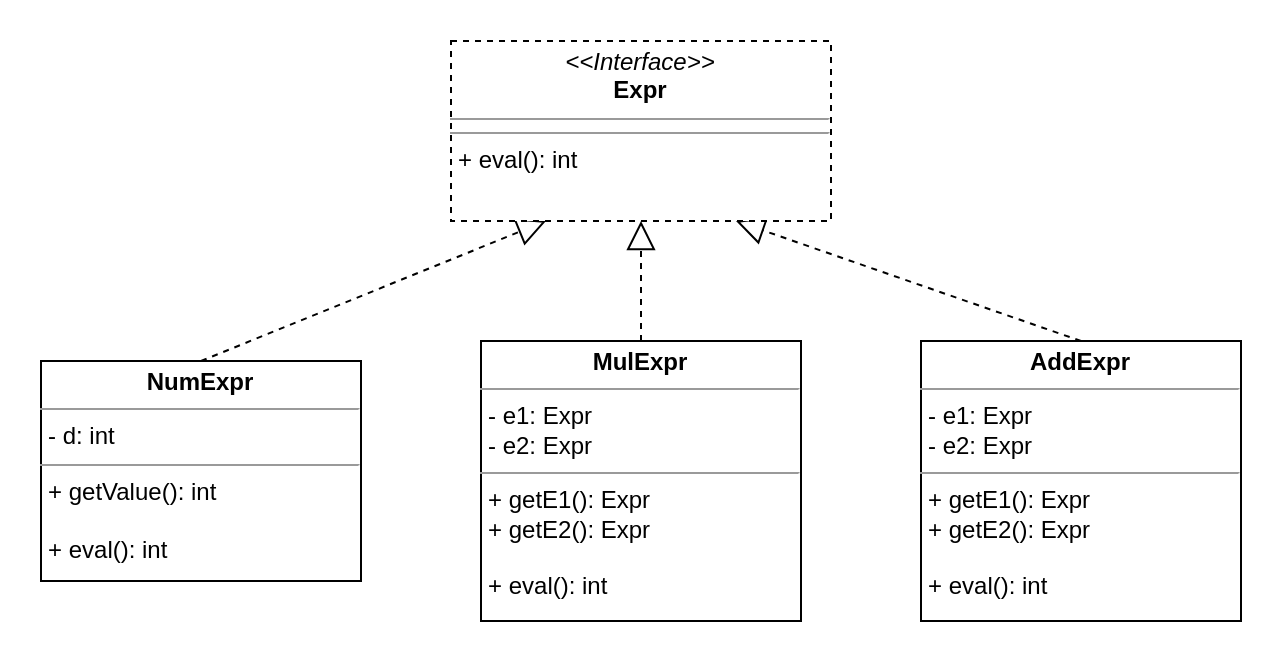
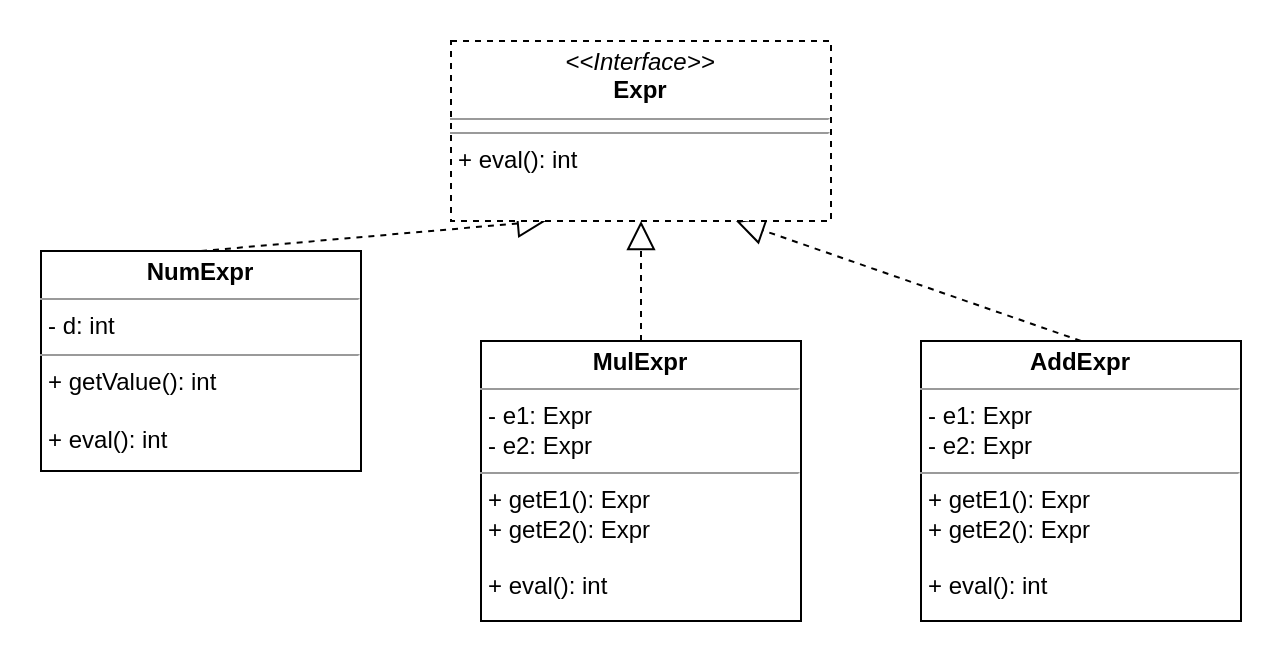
node "NumExpr - d: int + getValue(): int + eval(): int": moved (201, 471) -> (201, 361)
